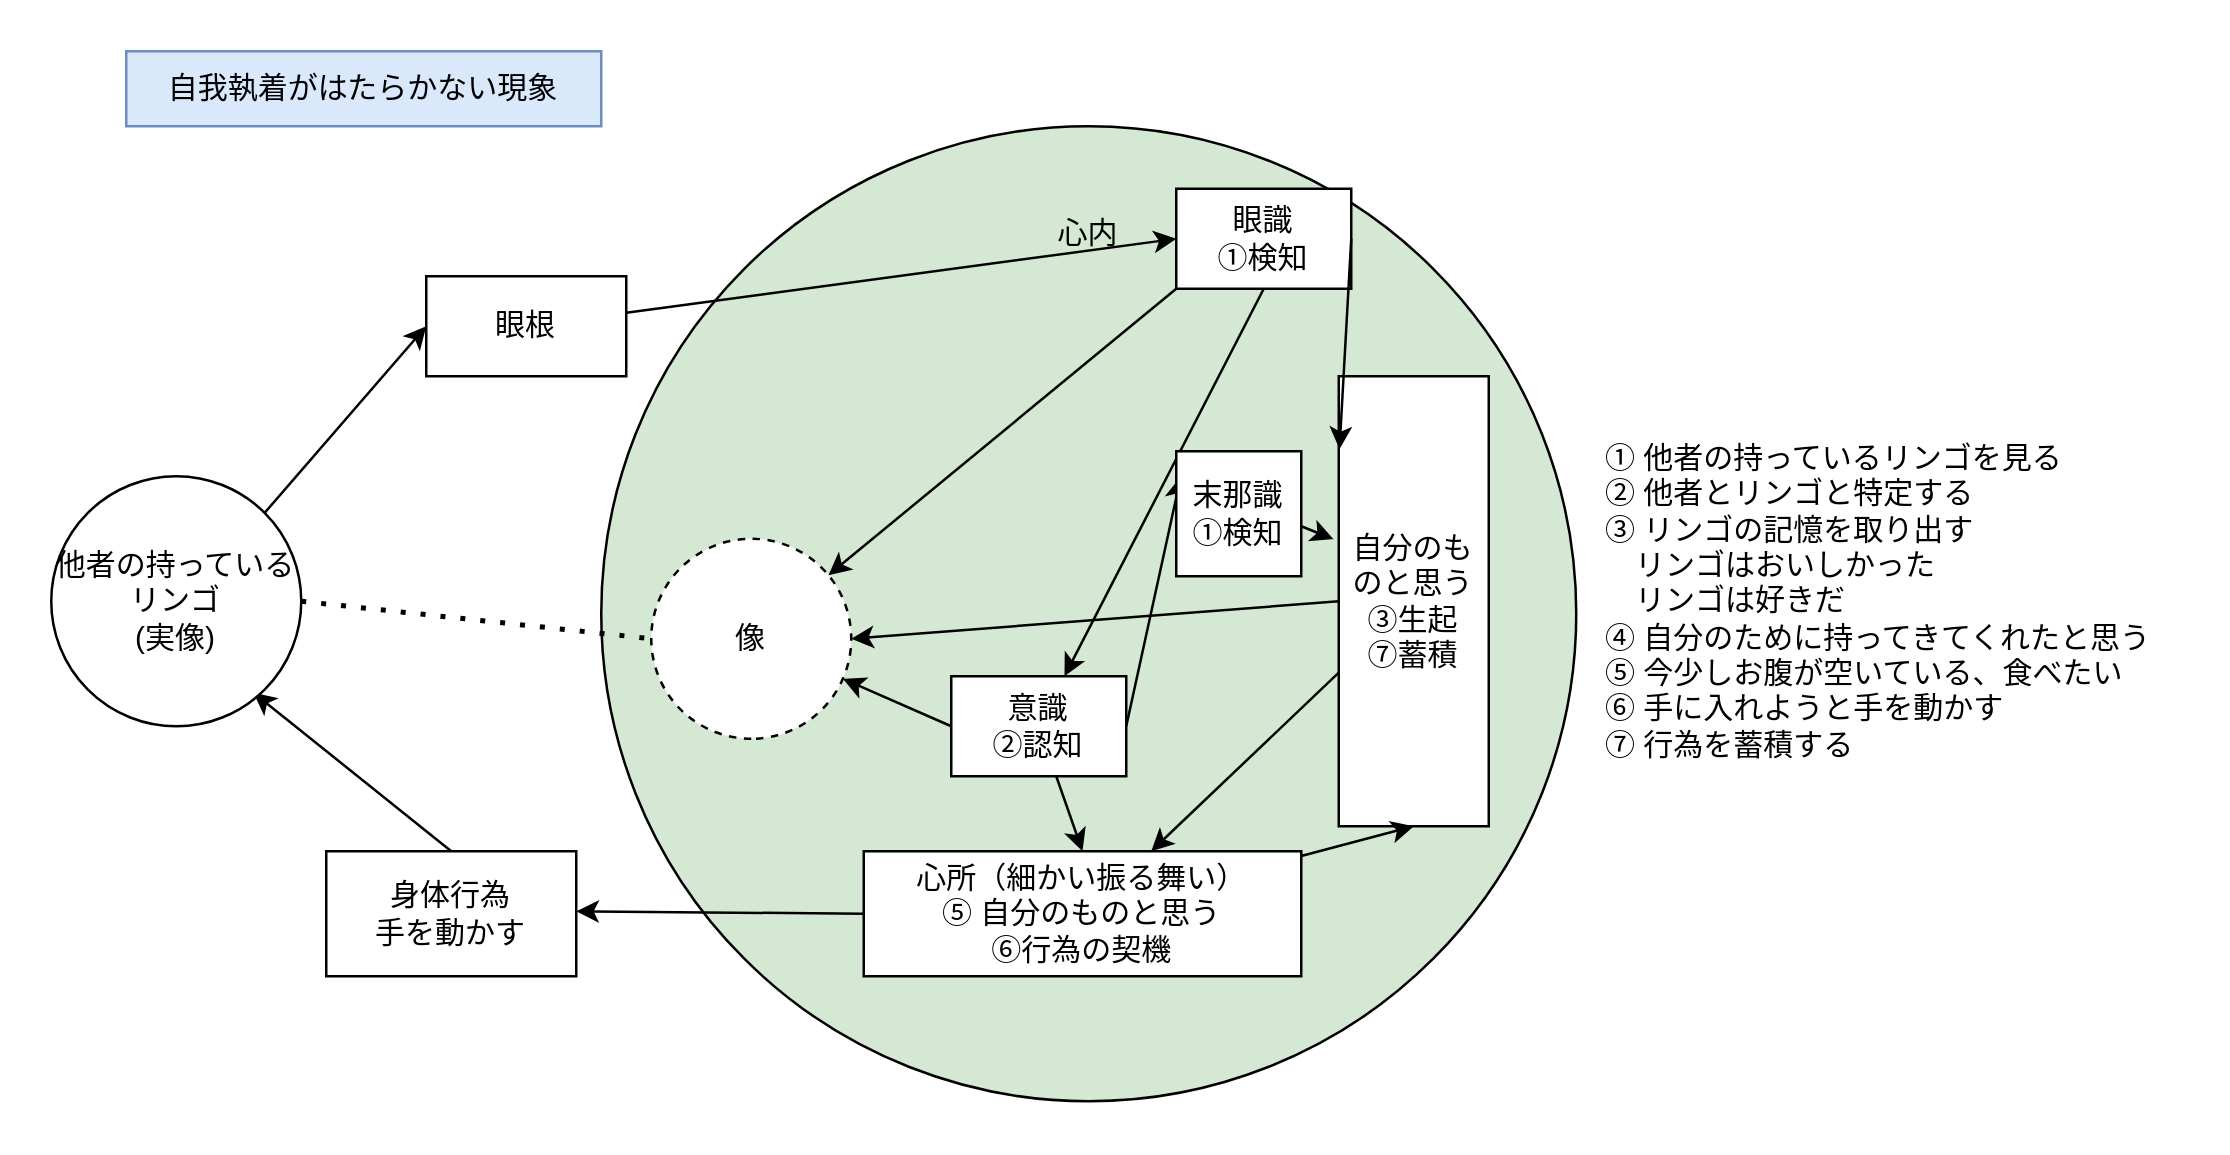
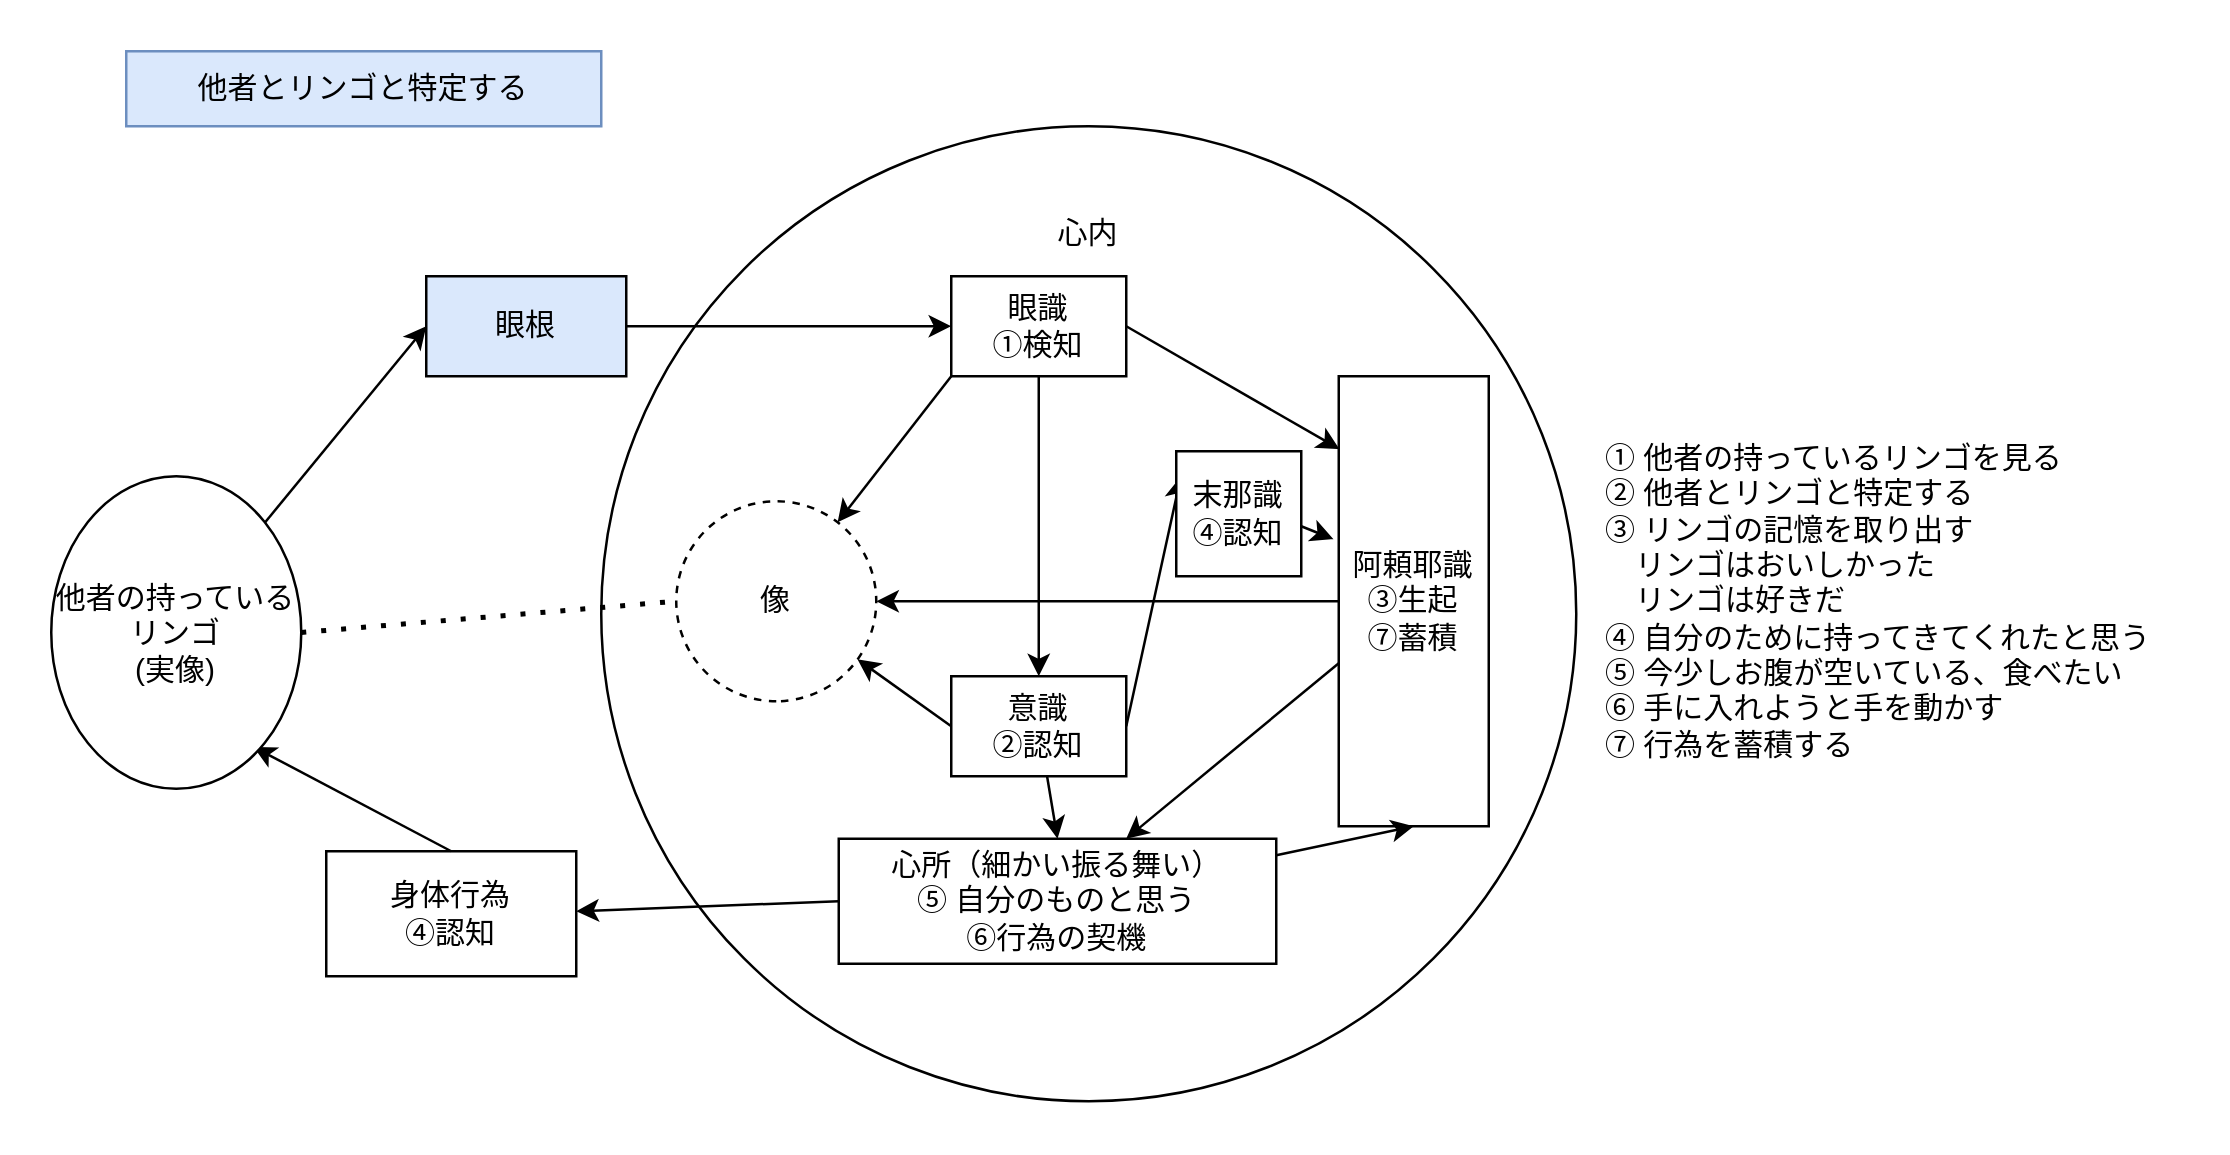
node "自我執着がはたらかない現象": label "自我執着がはたらかない現象" -> "他者とリンゴと特定する"
node "眼識 ①検知": moved (1264, 239) -> (1039, 326)
node "眼根": fillcolor #ffffff -> #dae8fc
node "末那識 ①検知": label "末那識 ①検知" -> "末那識 ④認知"
node "他者の持っているリンゴ (実像)": size 250x250 -> 250x313
node "自分のものと思う ③生起 ⑦蓄積": label "自分のものと思う ③生起 ⑦蓄積" -> "阿頼耶識 ③生起 ⑦蓄積"
node "心内": fillcolor #d5e8d4 -> #ffffff
node "像": moved (751, 639) -> (776, 601)
node "身体行為 手を動かす": label "身体行為 手を動かす" -> "身体行為 ④認知"
node "心所（細かい振る舞い） ⑤ 自分のものと思う ⑥行為の契機": moved (1083, 914) -> (1058, 901)
